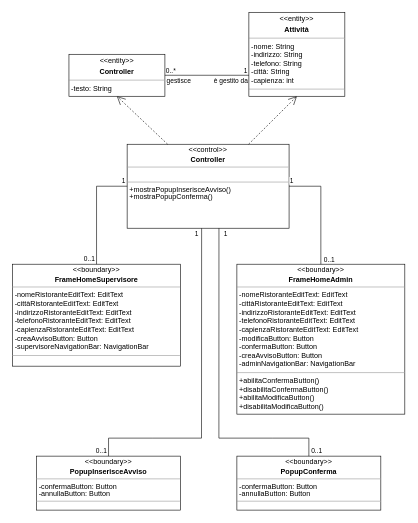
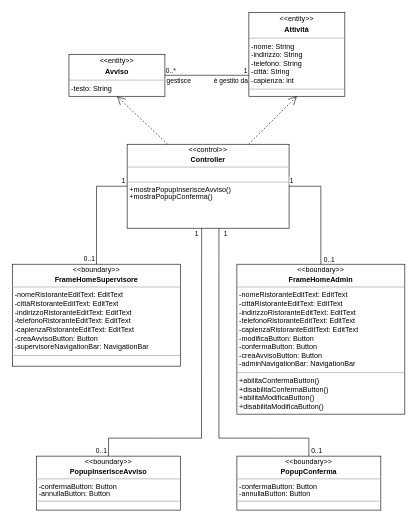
node "<<entity>> Controller -testo: String": label "<<entity>> Controller -testo: String" -> "<<entity>> Avviso -testo: String"
